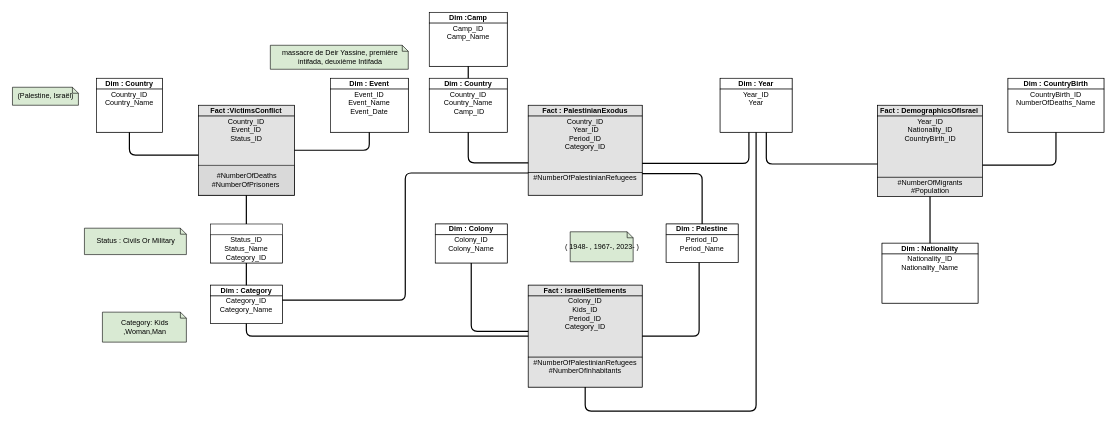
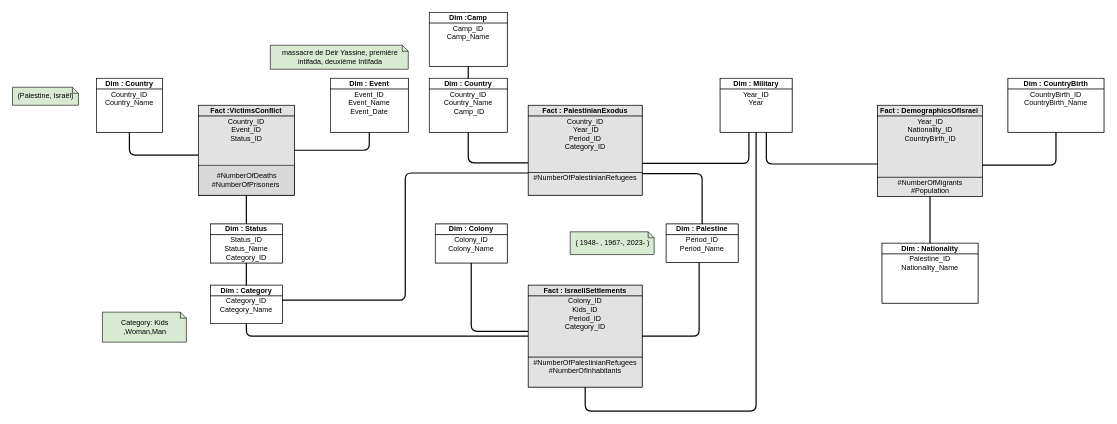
node "Dim : Year": label "Dim : Year" -> "Dim : Military"
node "CountryBirth_ID NumberOfDeaths_Name": label "CountryBirth_ID NumberOfDeaths_Name" -> "CountryBirth_ID CountryBirth_Name"
node "Dim : Status": added
node "Status : Civils Or Military": removed
node "( 1948- , 1967-, 2023- )": size 63x30 -> 84x23
node "Nationality_ID Nationality_Name": label "Nationality_ID Nationality_Name" -> "Palestine_ID Nationality_Name"
